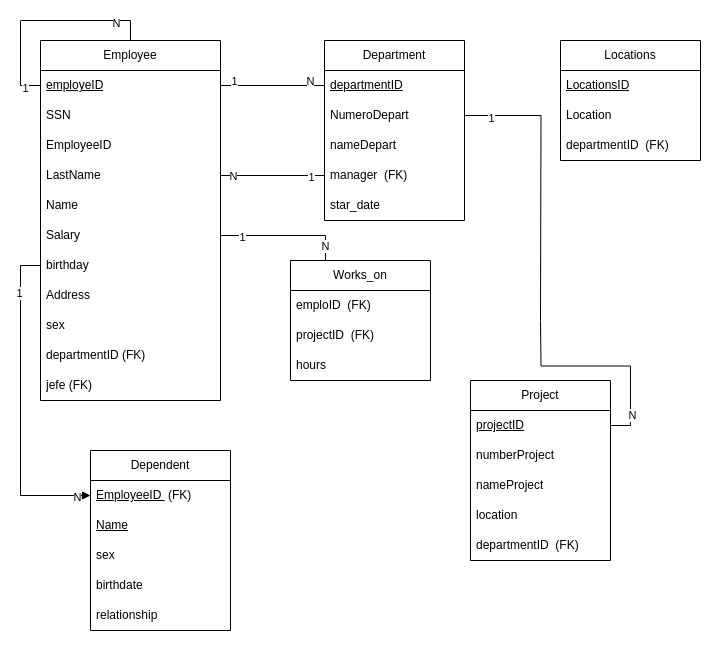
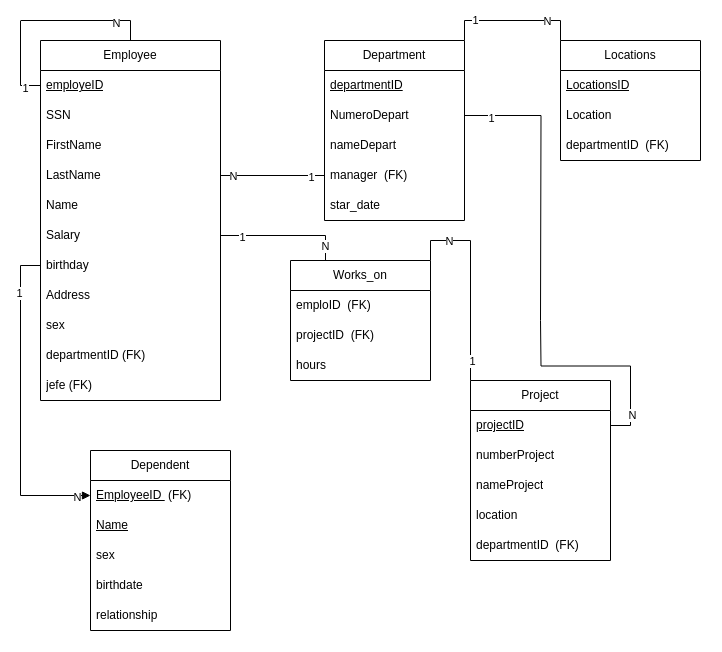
edge "Locations" -- "Department": added, labels "N", "1"
edge "employeID" -- "departmentID": removed, labels "1", "N"
node "EmployeeID": label "EmployeeID" -> "FirstName"
edge "Works_on" -- "Project": added, labels "N", "1"
